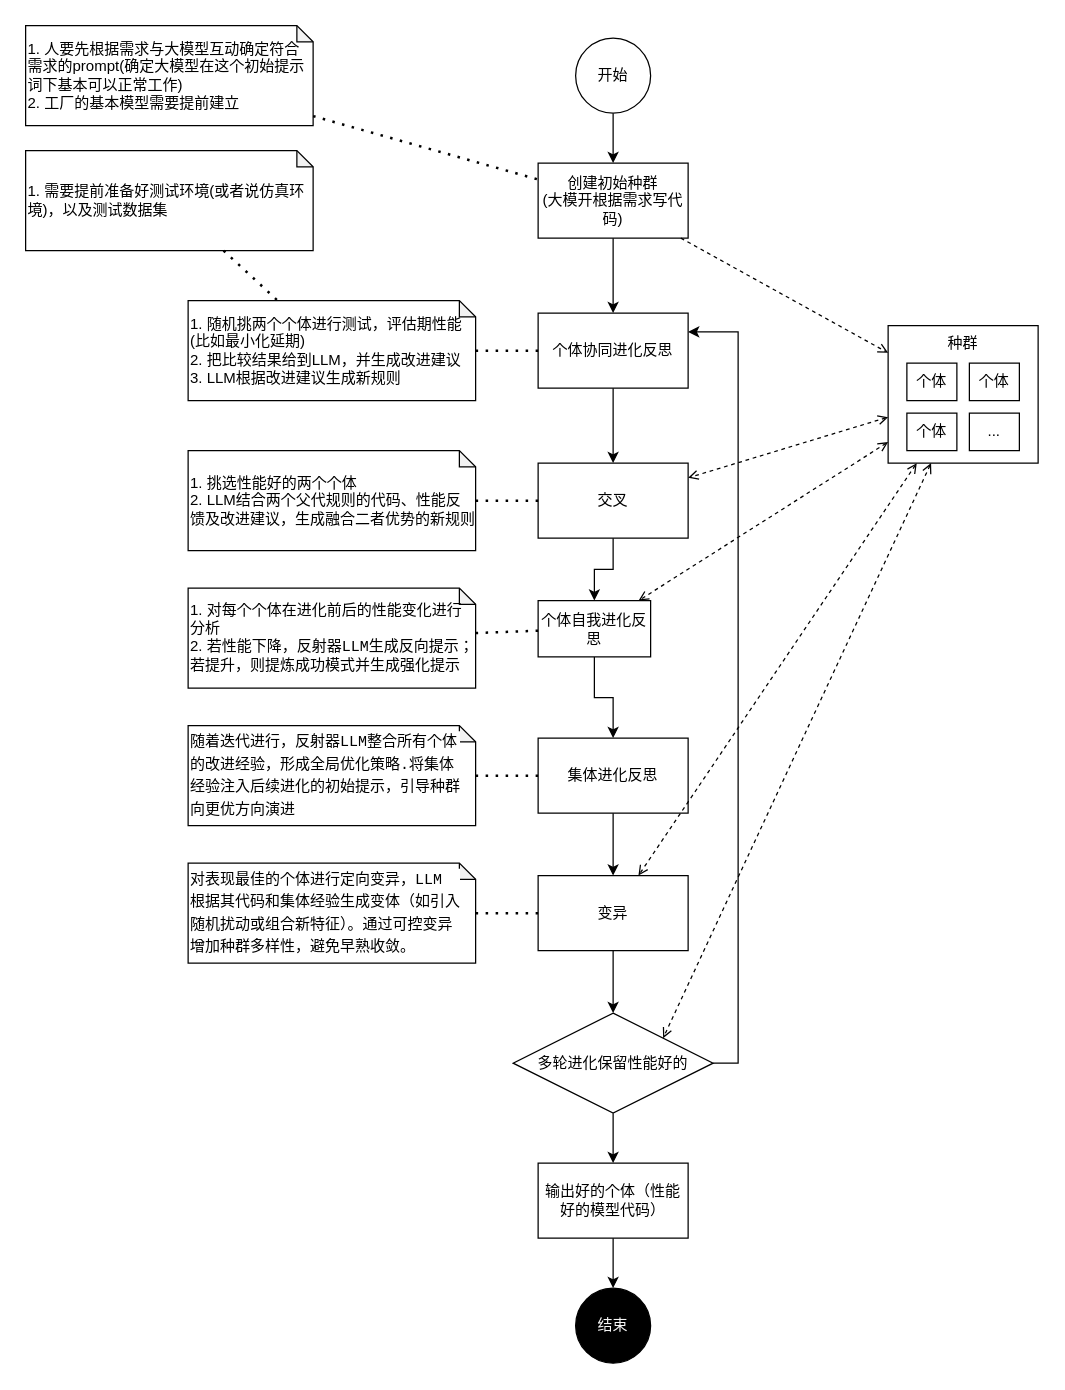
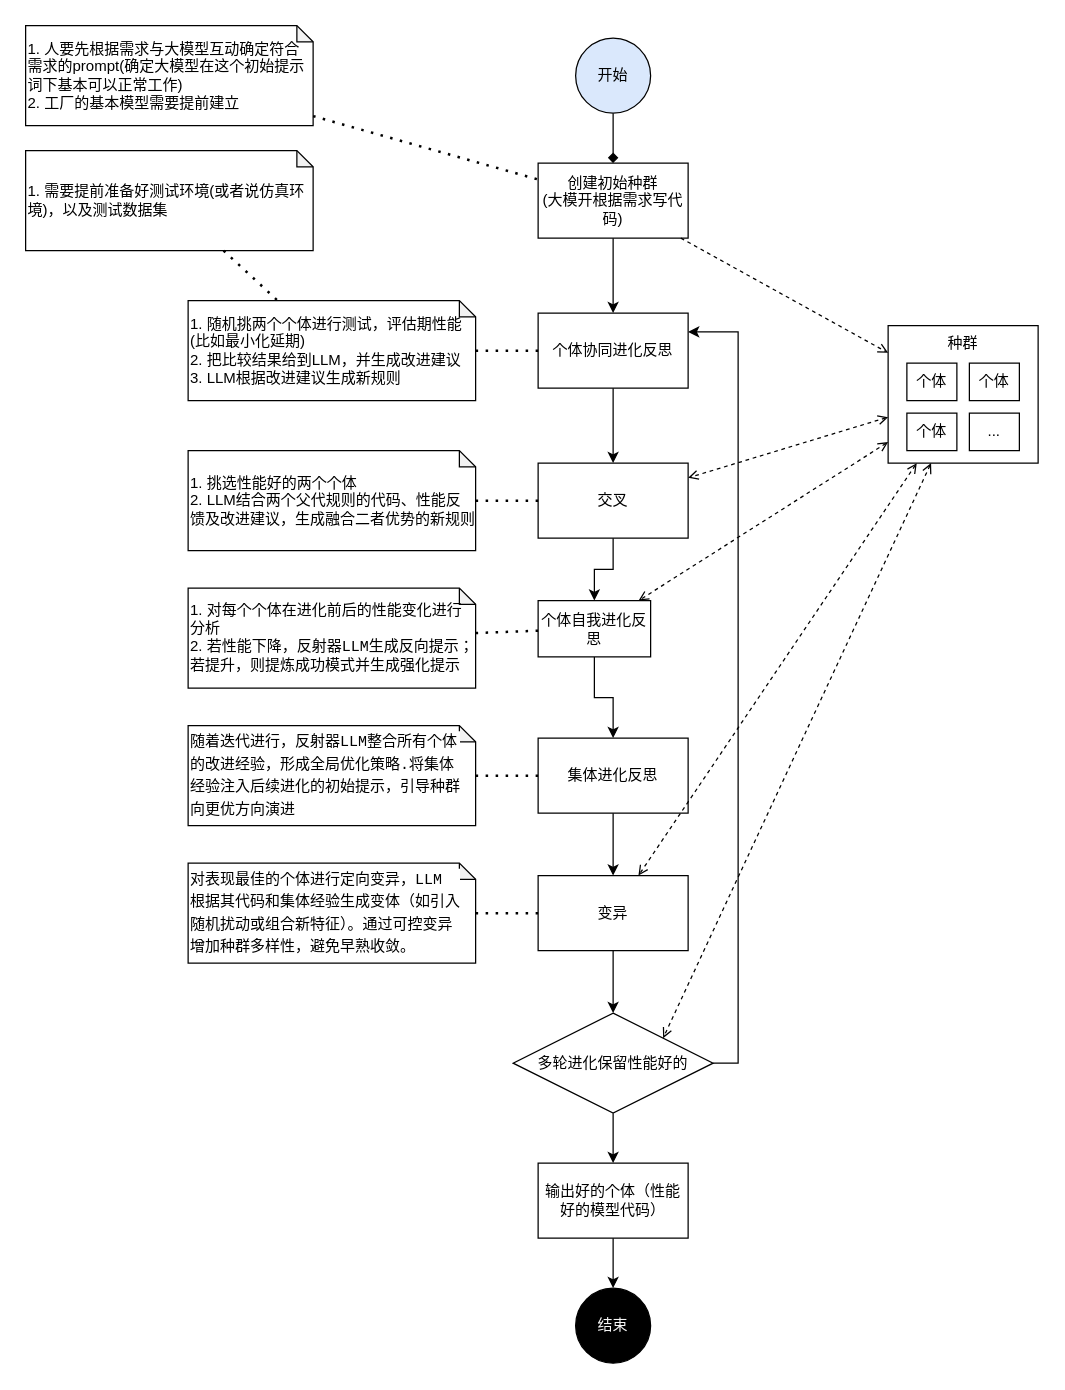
node "开始": fillcolor #ffffff -> #dae8fc
edge "开始" -> "创建初始种群 (大模开根据需求写代码)": arrowhead classic -> diamond
